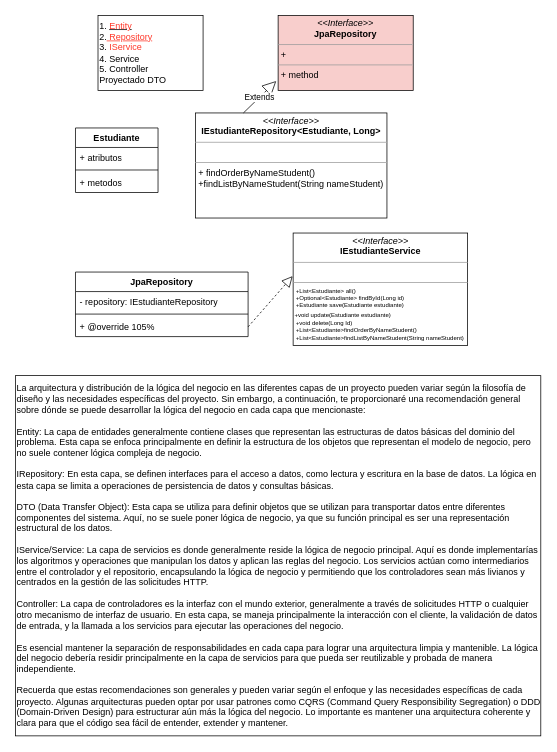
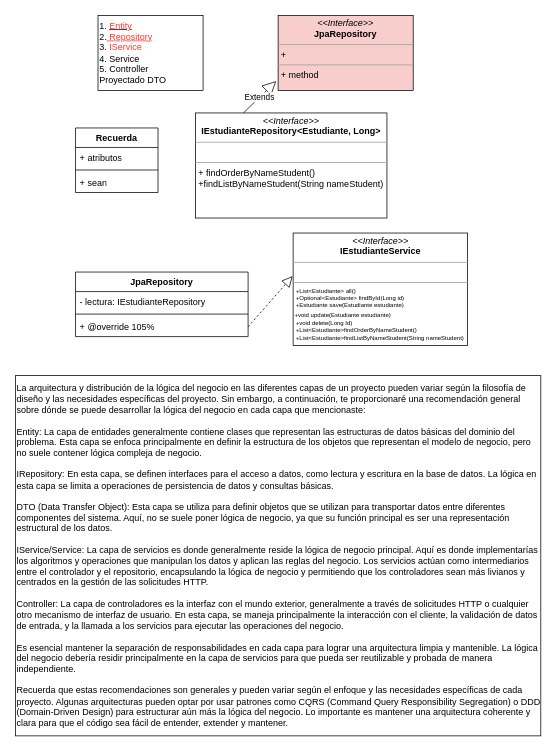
node "Estudiante": label "Estudiante" -> "Recuerda"
node "+ metodos": label "+ metodos" -> "+ sean"
node "- repository: IEstudianteRepository": label "- repository: IEstudianteRepository" -> "- lectura: IEstudianteRepository"
